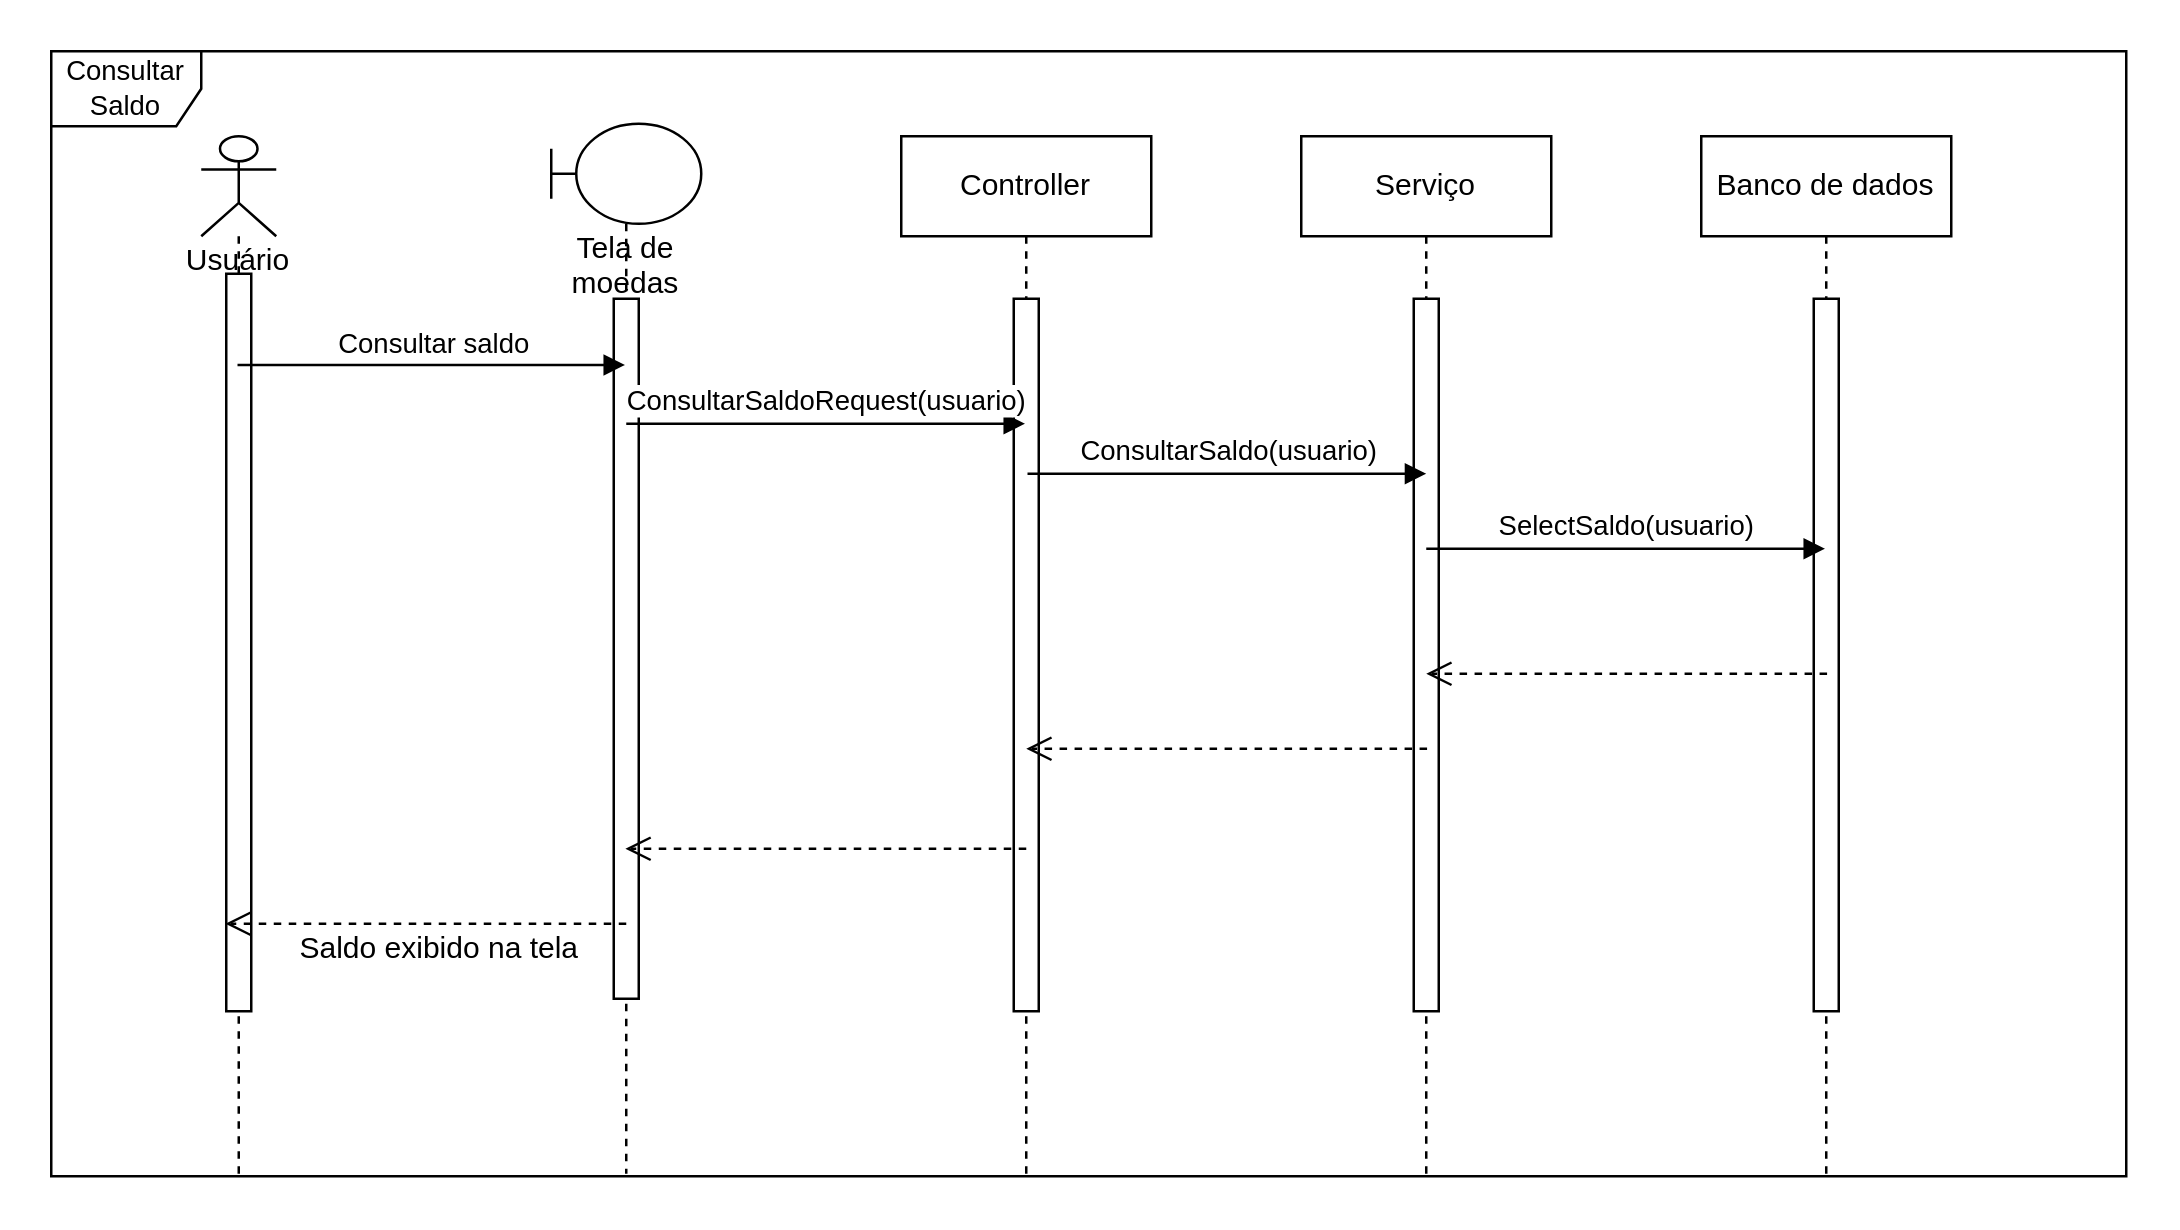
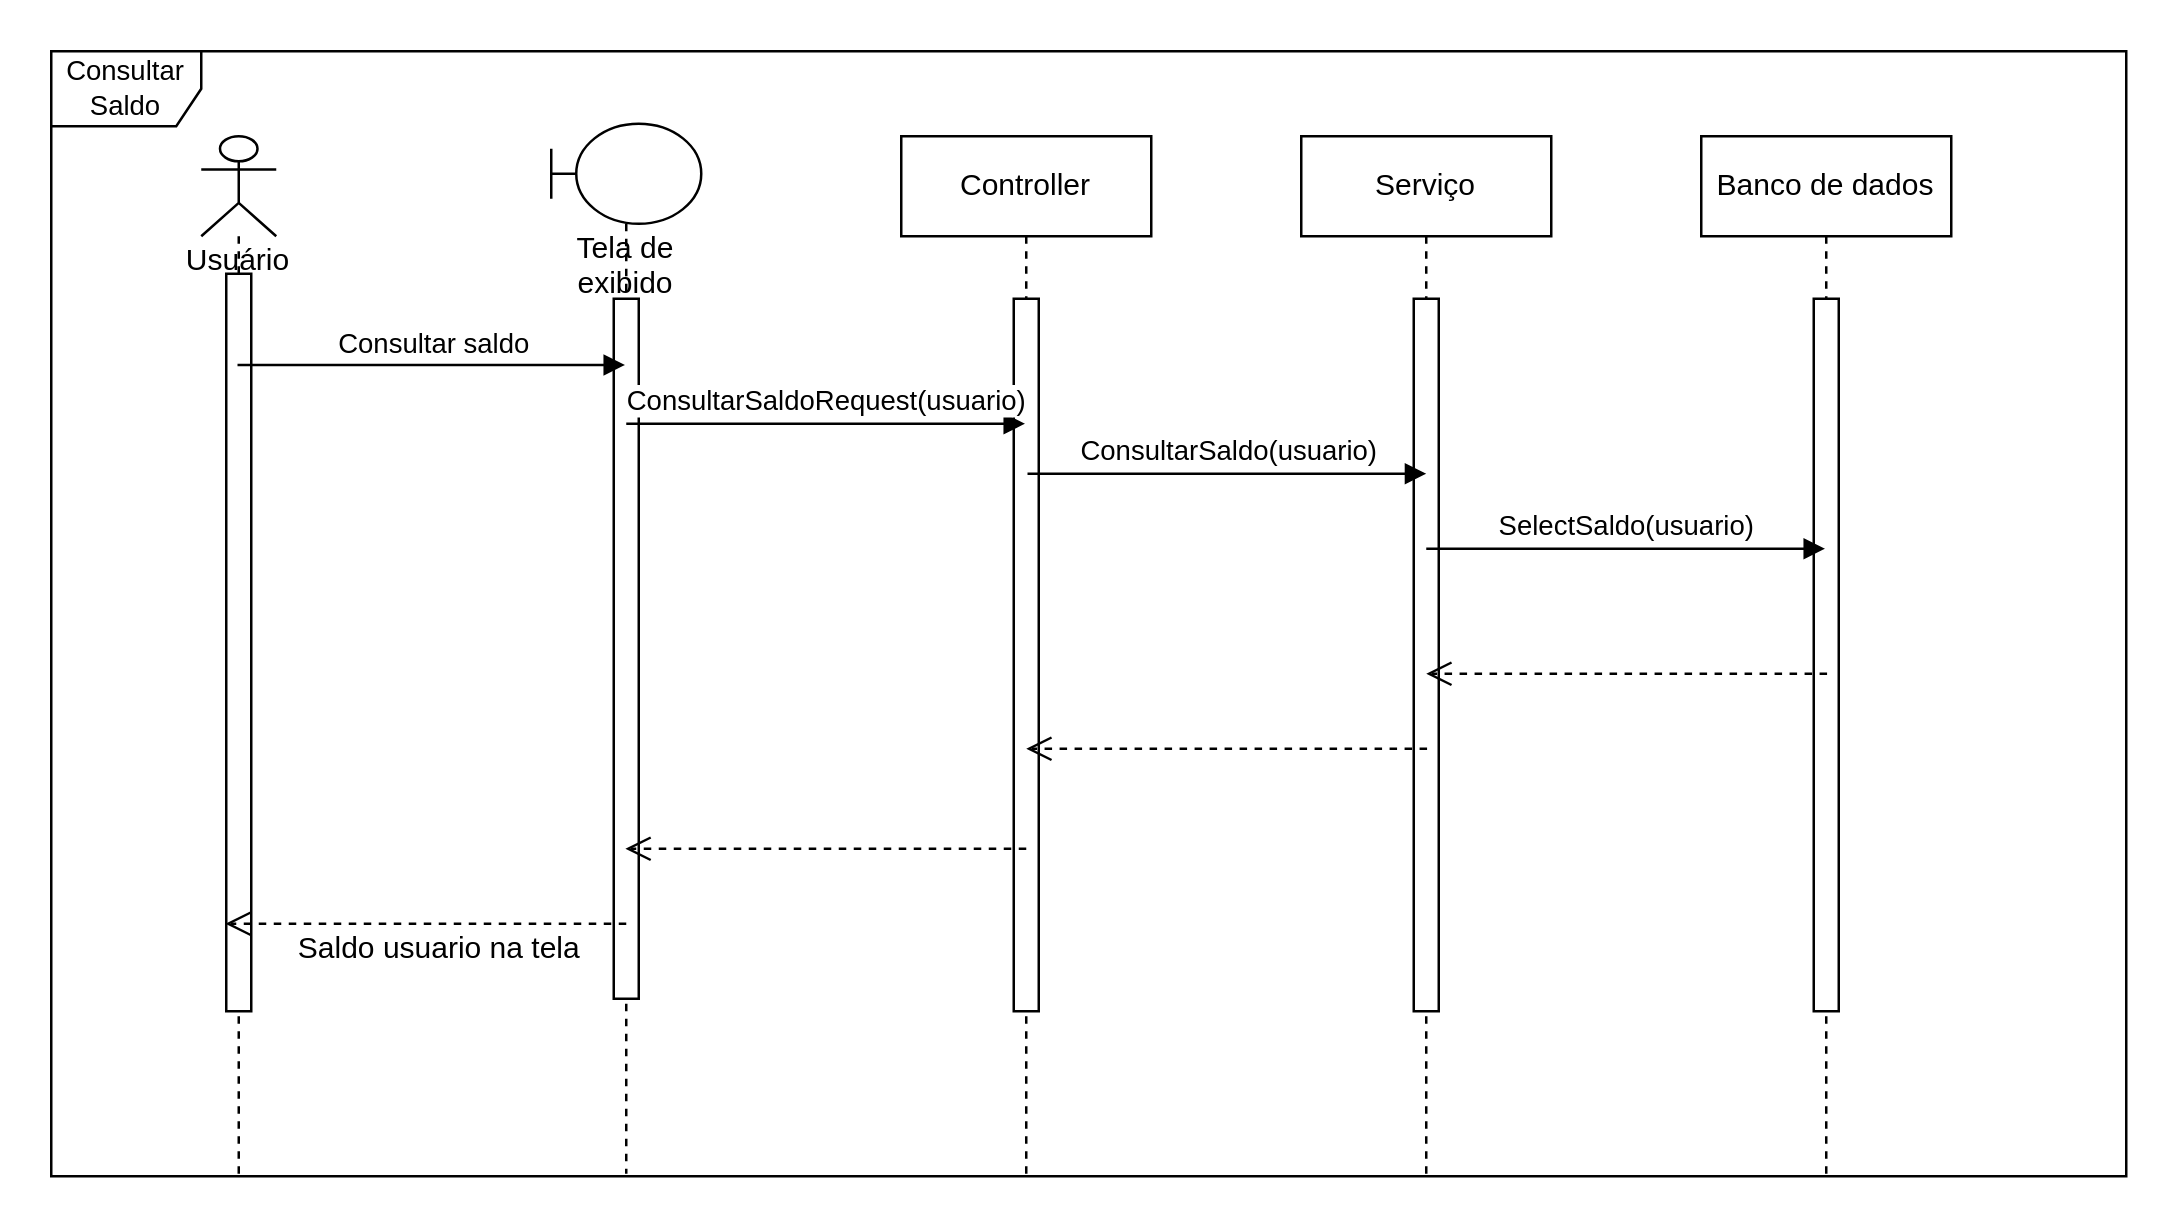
node "Tela de moedas": label "Tela de moedas" -> "Tela de exibido"
node "Saldo exibido na tela": label "Saldo exibido na tela" -> "Saldo usuario na tela"
